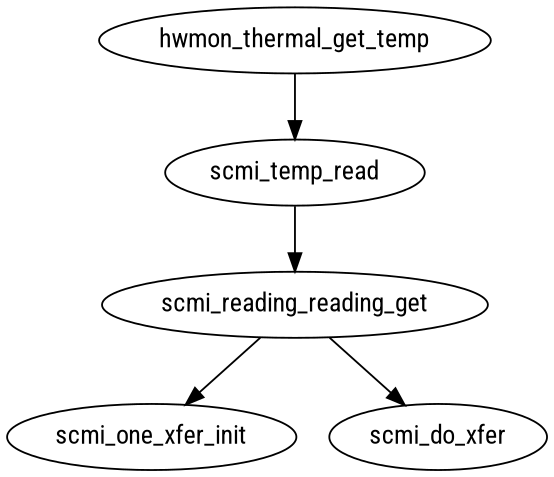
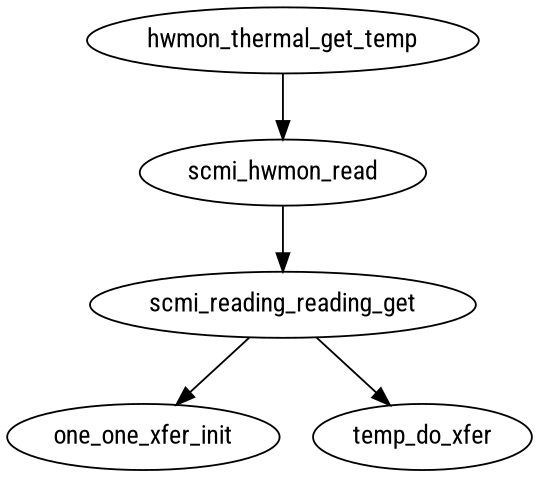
node "scmi_temp_read": label "scmi_temp_read" -> "scmi_hwmon_read"
node "scmi_one_xfer_init": label "scmi_one_xfer_init" -> "one_one_xfer_init"
node "scmi_do_xfer": label "scmi_do_xfer" -> "temp_do_xfer"
